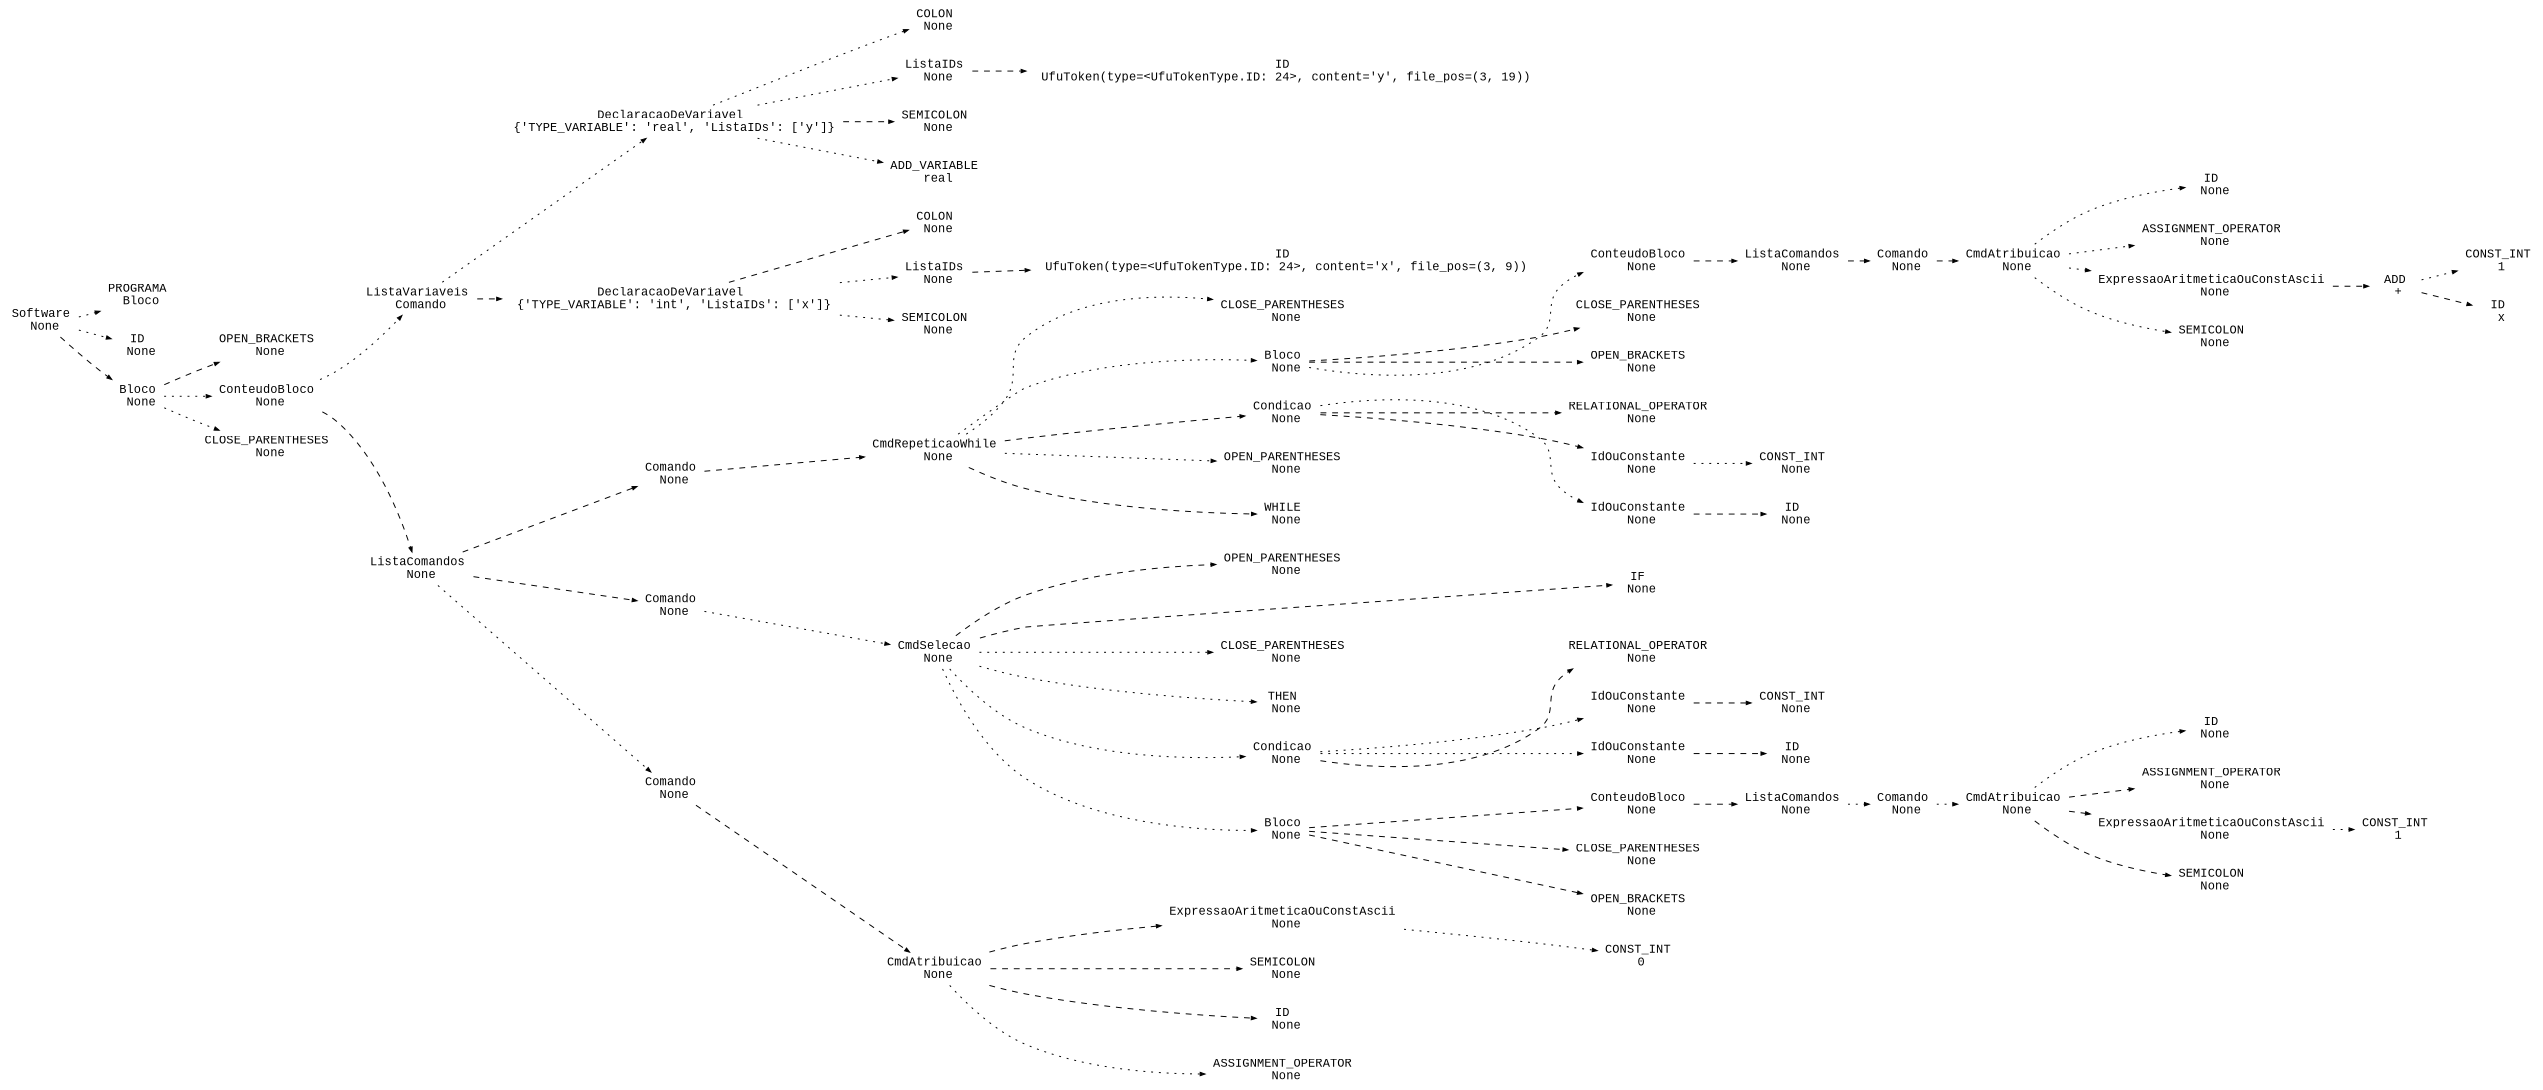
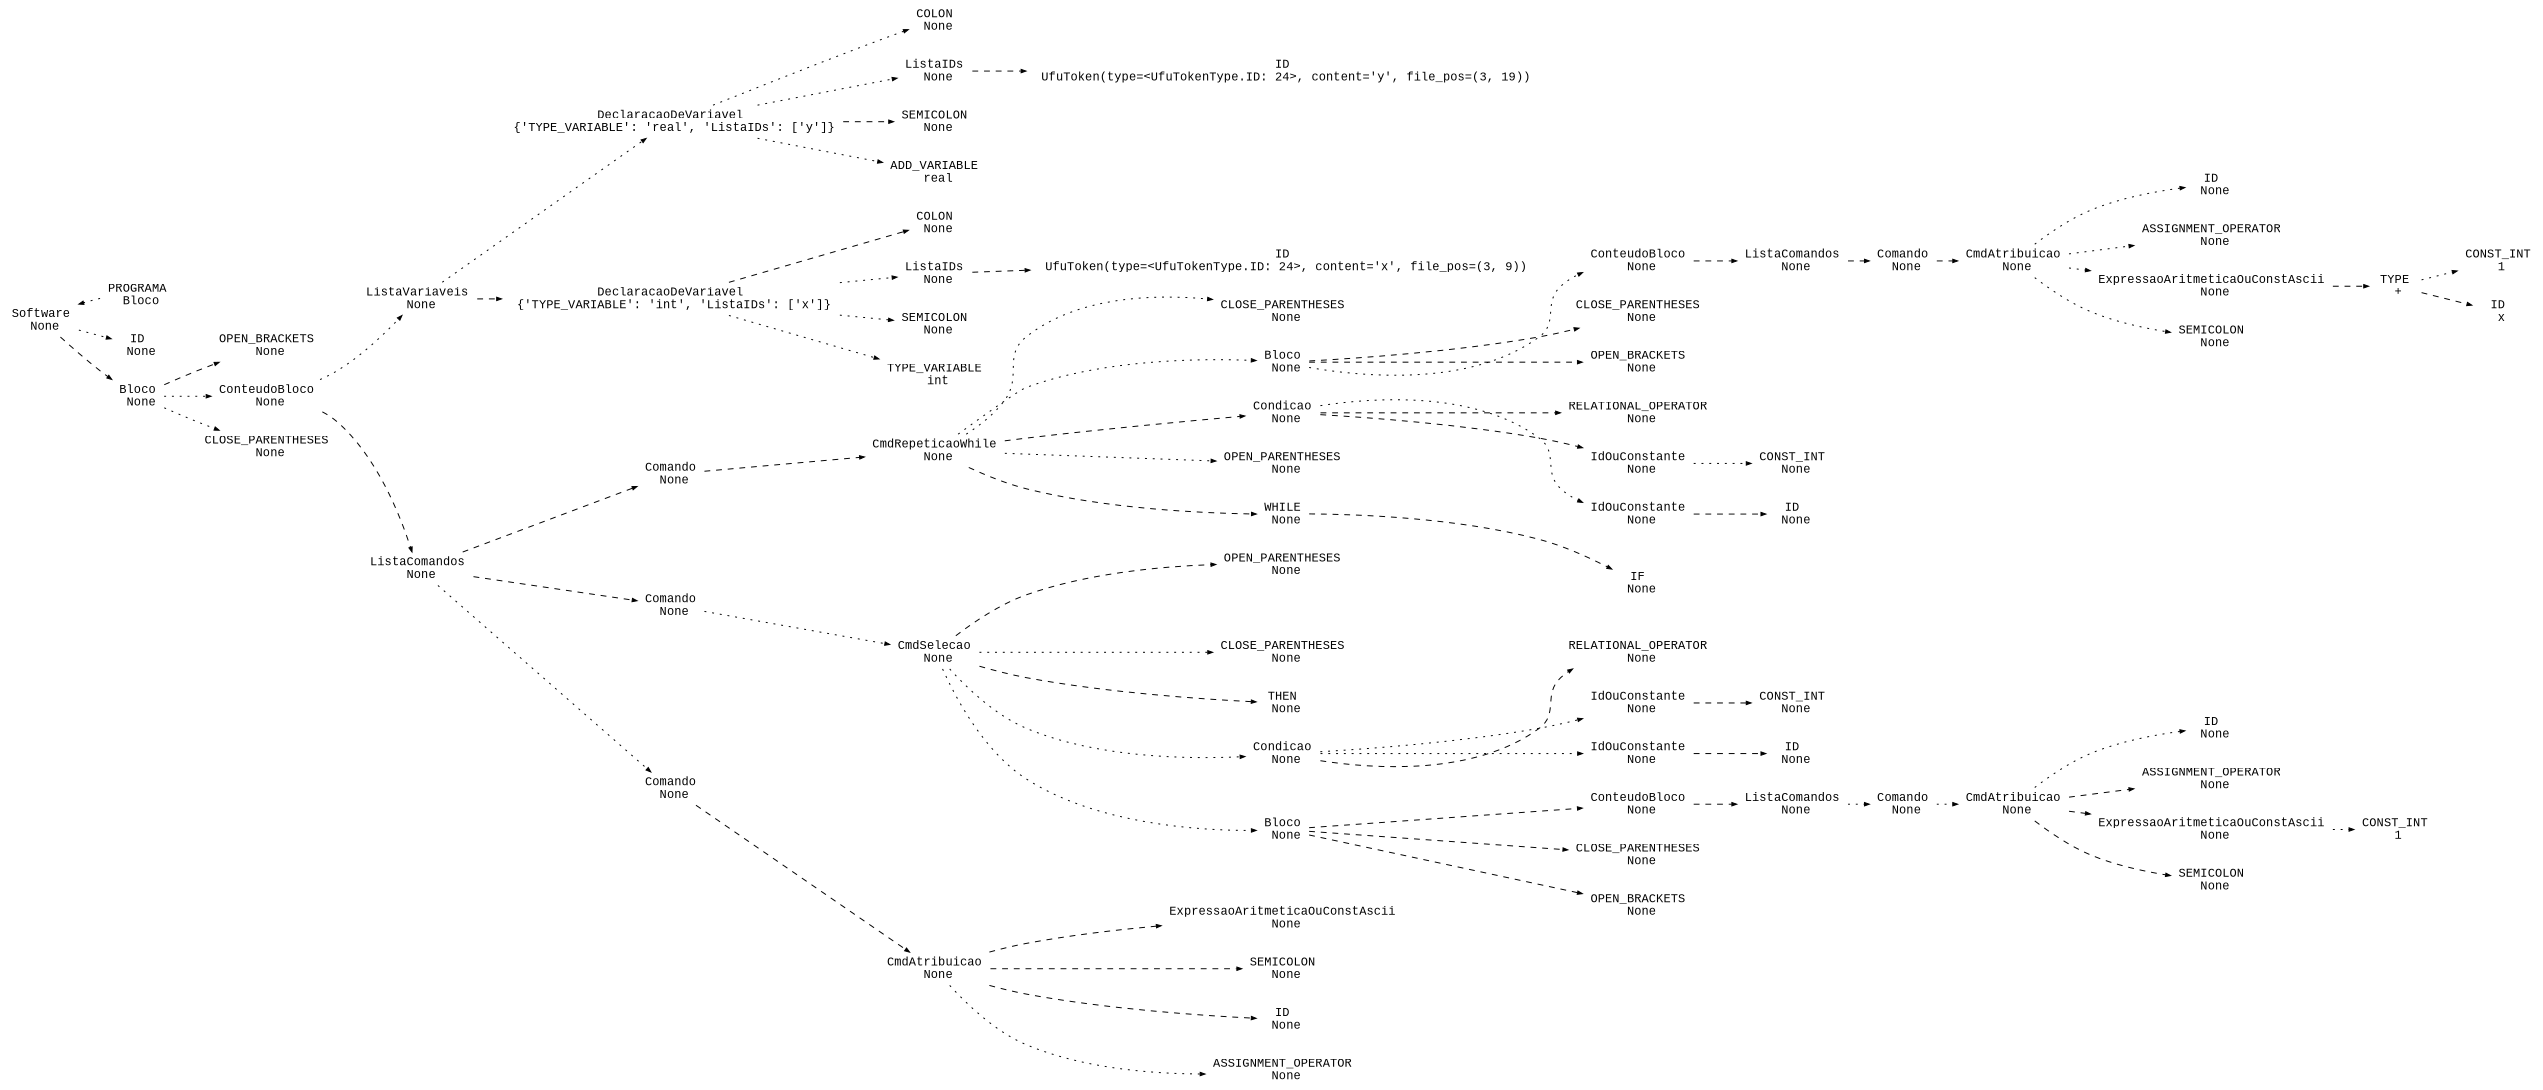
node "ADD +": label "ADD +" -> "TYPE +"
node "ListaVariaveis Comando": label "ListaVariaveis Comando" -> "ListaVariaveis None"
edge "Software None" -> "PROGRAMA Bloco": reversed
node "TYPE_VARIABLE int": added
edge "CmdSelecao None" -> "IF None": now "WHILE None" -> "IF None"
edge "CmdSelecao None" -> "THEN None": style dotted -> dashed
node "CONST_INT 0": removed
